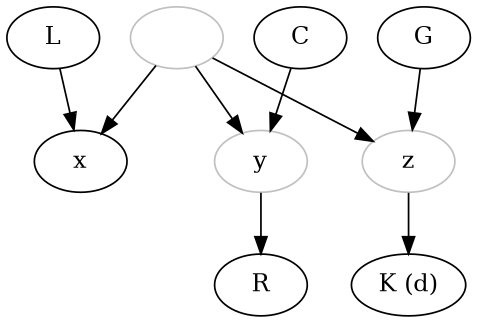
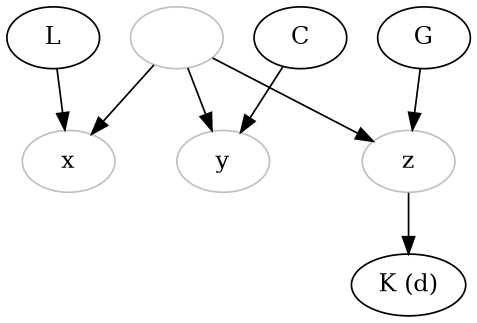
node "x": color black -> grey
node "R": removed
